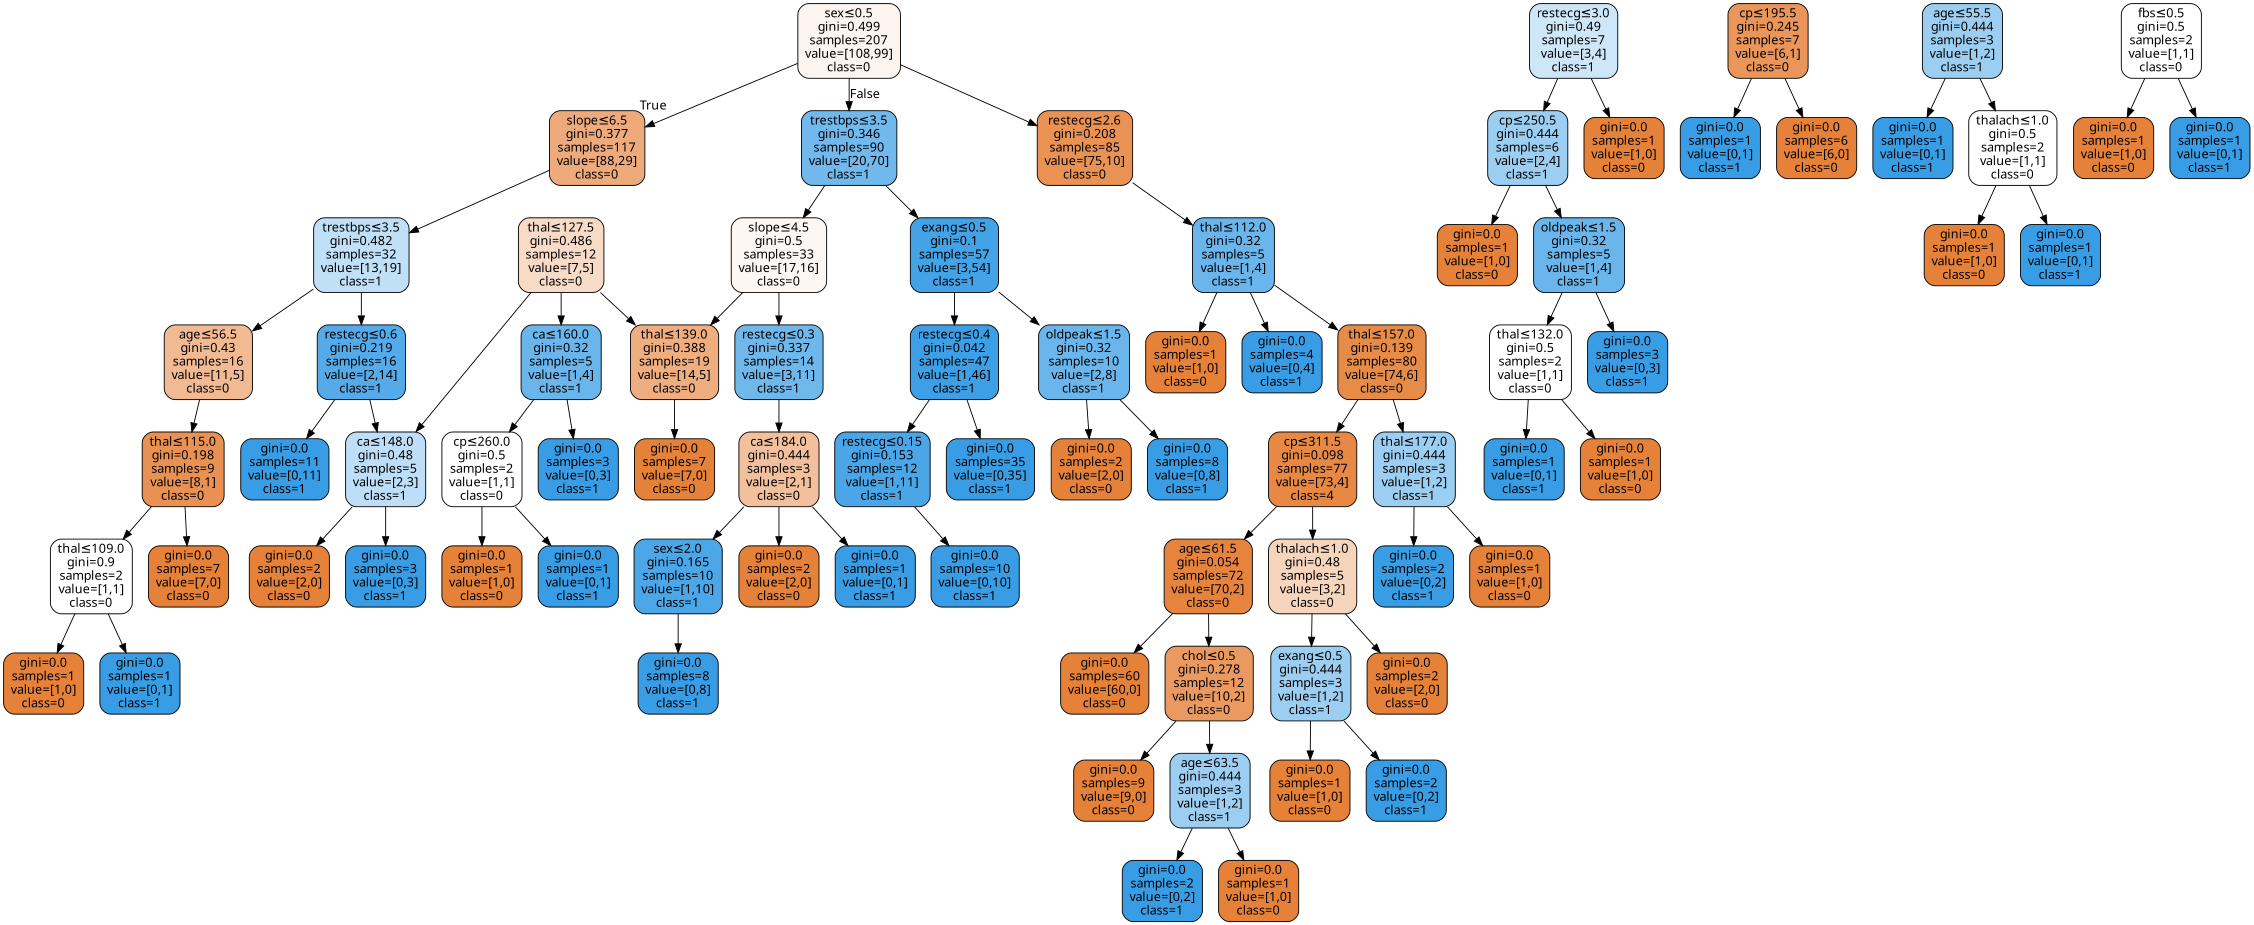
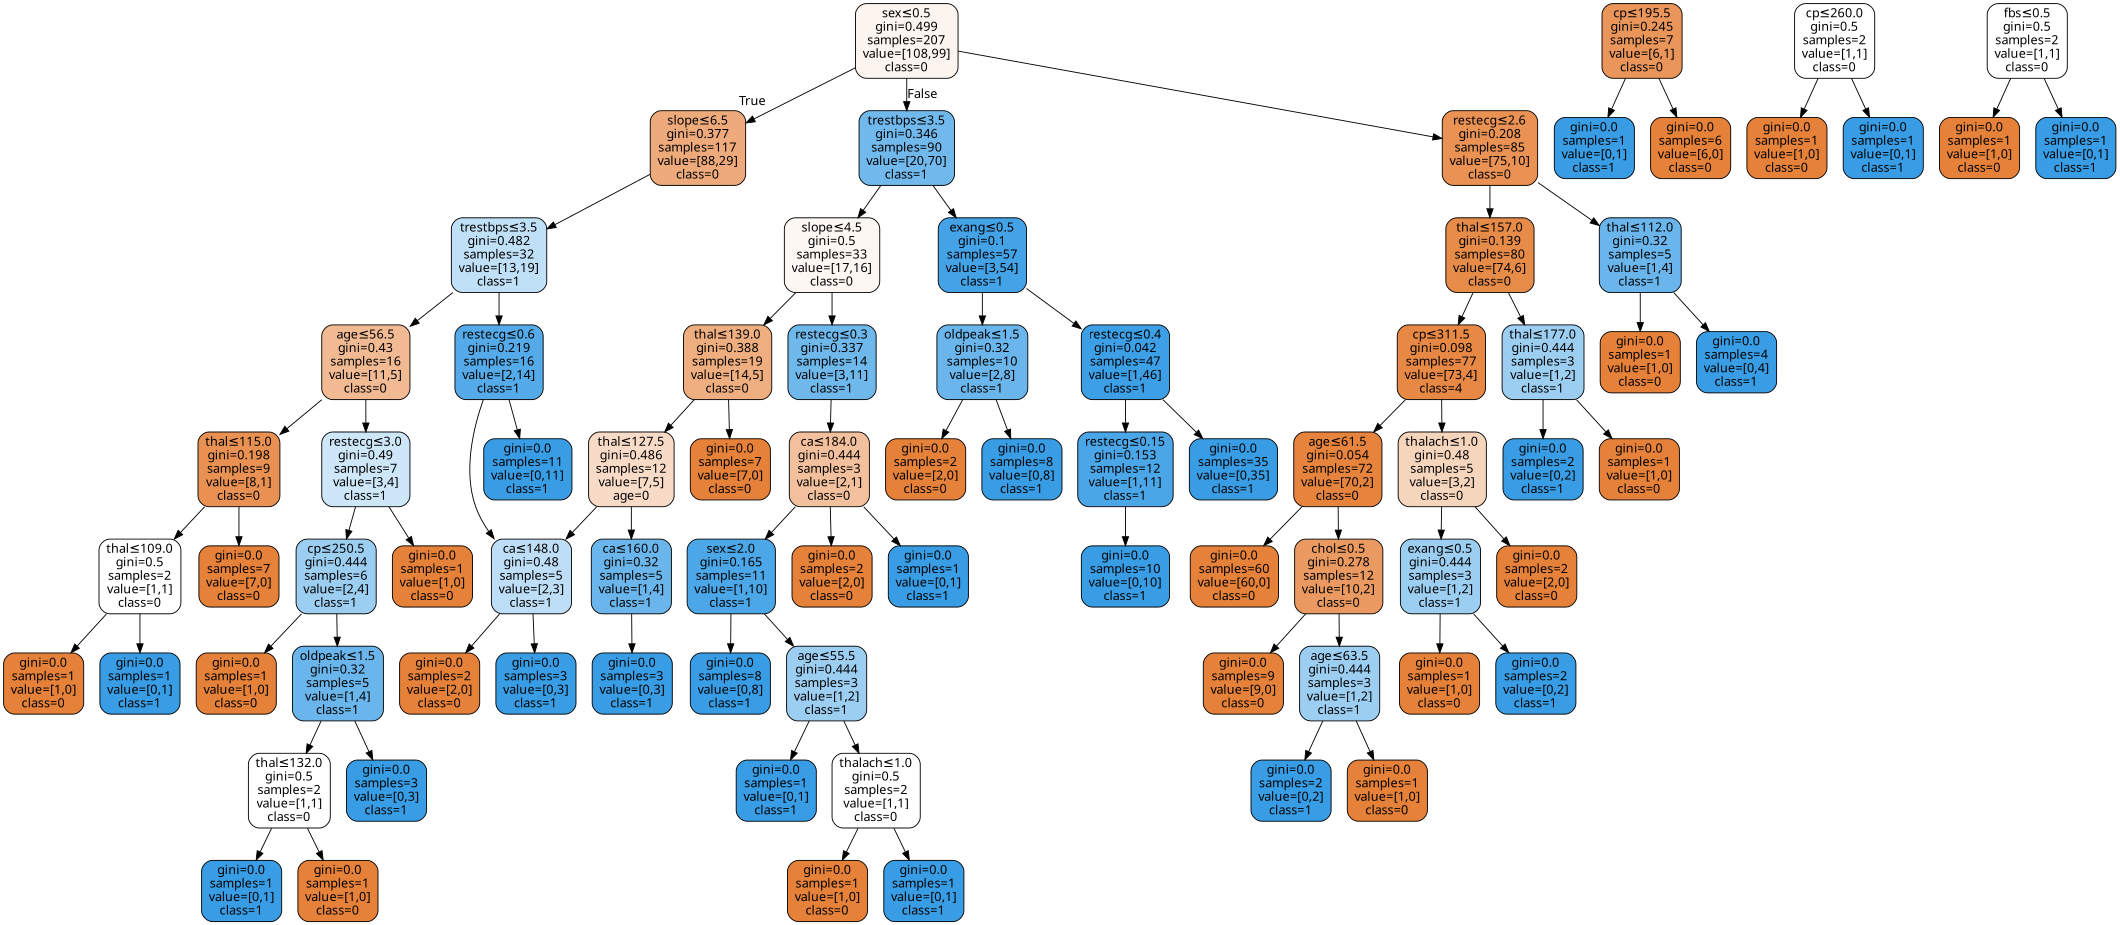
node "thal≤127.5": text "class=0" -> "age=0"
edge "thal≤112.0" -> "thal≤157.0": now "restecg≤2.6" -> "thal≤157.0"
edge "thal≤127.5" -> "thal≤139.0": reversed
edge "age≤56.5" -> "restecg≤3.0": added
edge "ca≤160.0" -> "cp≤260.0": removed
node "thal≤109.0": text "gini=0.9" -> "gini=0.5"
node "sex≤2.0": text "samples=10" -> "samples=11"
edge "sex≤2.0" -> "age≤55.5": added
